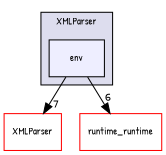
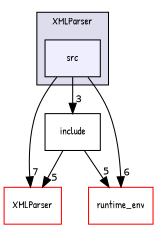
node "env": label "env" -> "src"
node "include": added
node "runtime_runtime": label "runtime_runtime" -> "runtime_env"
